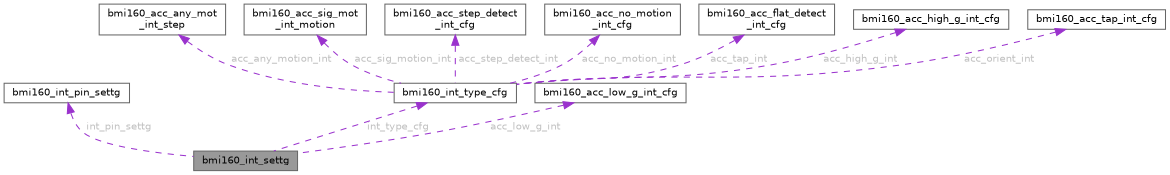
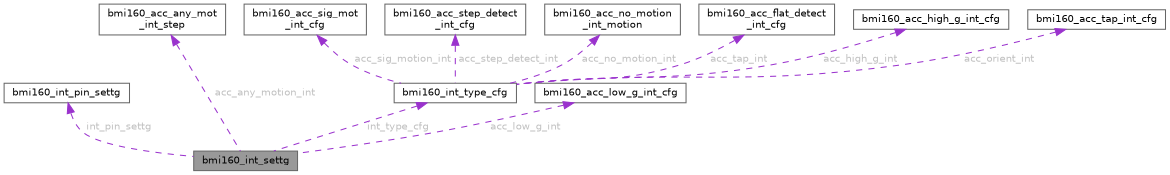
node "bmi160_acc_sig_mot _int_motion": label "bmi160_acc_sig_mot _int_motion" -> "bmi160_acc_sig_mot _int_cfg"
node "bmi160_acc_no_motion _int_cfg": label "bmi160_acc_no_motion _int_cfg" -> "bmi160_acc_no_motion _int_motion"
edge "bmi160_int_type_cfg" -> "bmi160_acc_any_mot _int_step": now "bmi160_int_settg" -> "bmi160_acc_any_mot _int_step"
